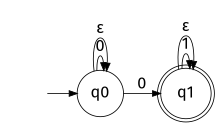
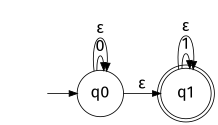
edge "q0" -> "q1": label "0" -> "ε"
